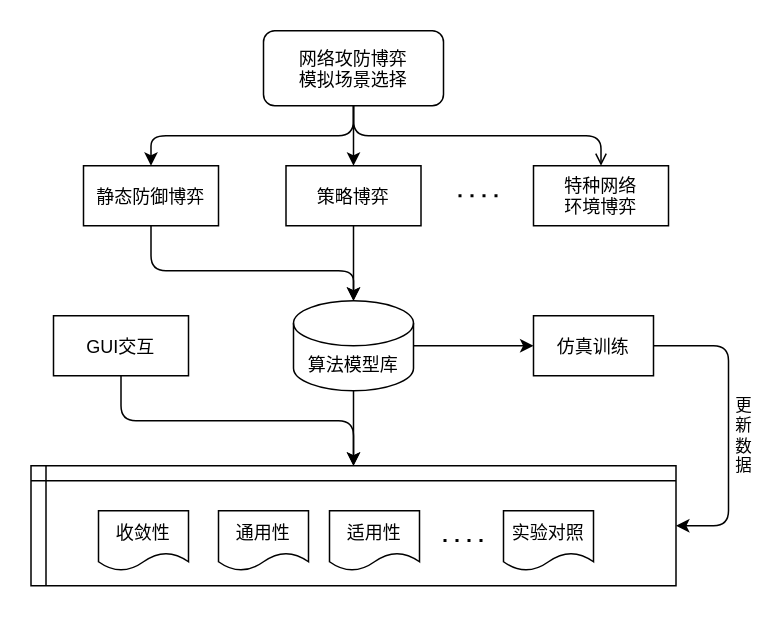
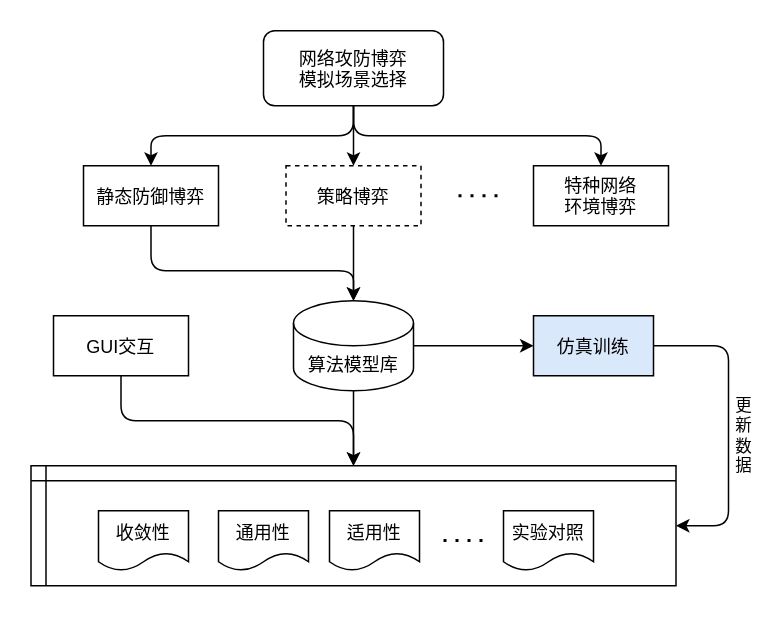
edge "网络攻防博弈 模拟场景选择" -> "特种网络 环境博弈": arrowhead open -> classic
node "策略博弈": style solid -> dashed
node "仿真训练": fillcolor #ffffff -> #dae8fc
